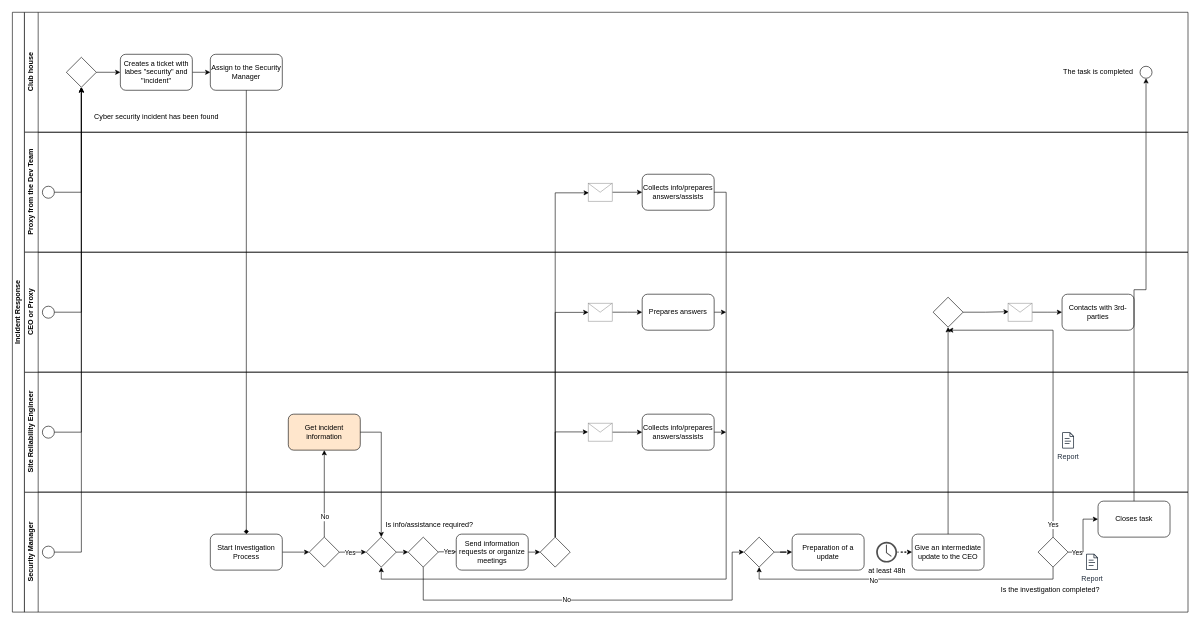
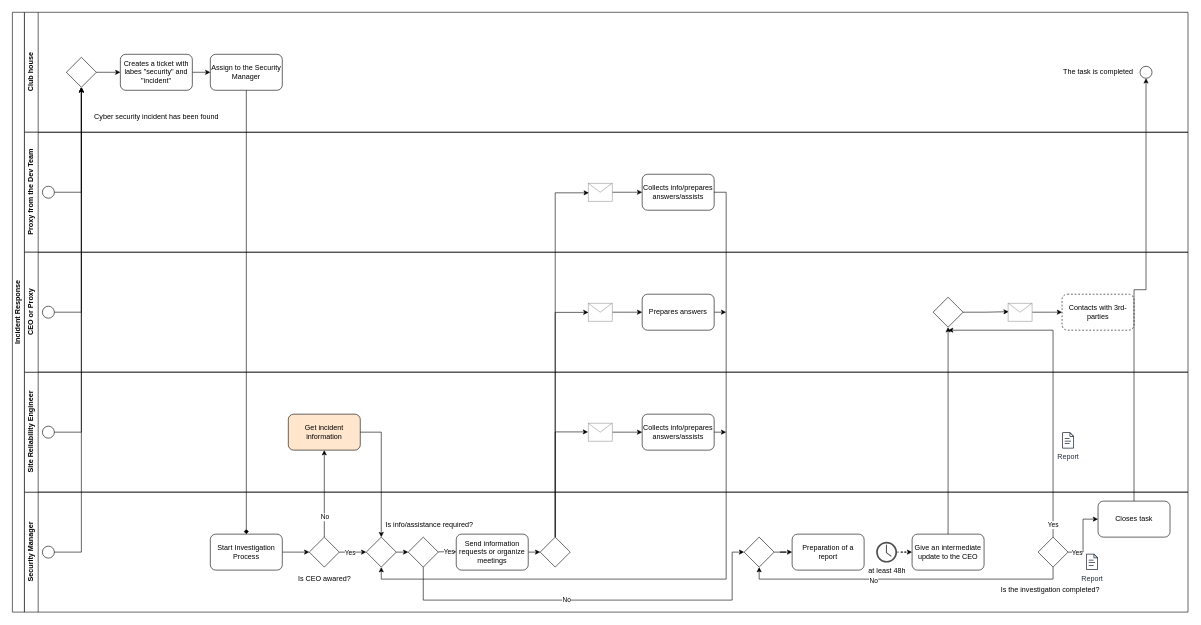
node "Contacts with 3rd-parties": style solid -> dashed
node "Preparation of a update": label "Preparation of a update" -> "Preparation of a report"
node "Is CEO awared?": added
